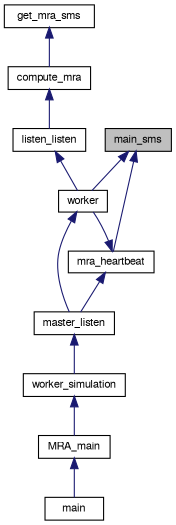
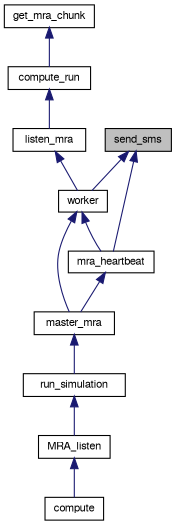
node "get_mra_sms": label "get_mra_sms" -> "get_mra_chunk"
node "compute_mra": label "compute_mra" -> "compute_run"
node "listen_listen": label "listen_listen" -> "listen_mra"
node "main_sms": label "main_sms" -> "send_sms"
edge "worker" -> "mra_heartbeat": reversed
node "master_listen": label "master_listen" -> "master_mra"
node "worker_simulation": label "worker_simulation" -> "run_simulation"
node "MRA_main": label "MRA_main" -> "MRA_listen"
node "main": label "main" -> "compute"
